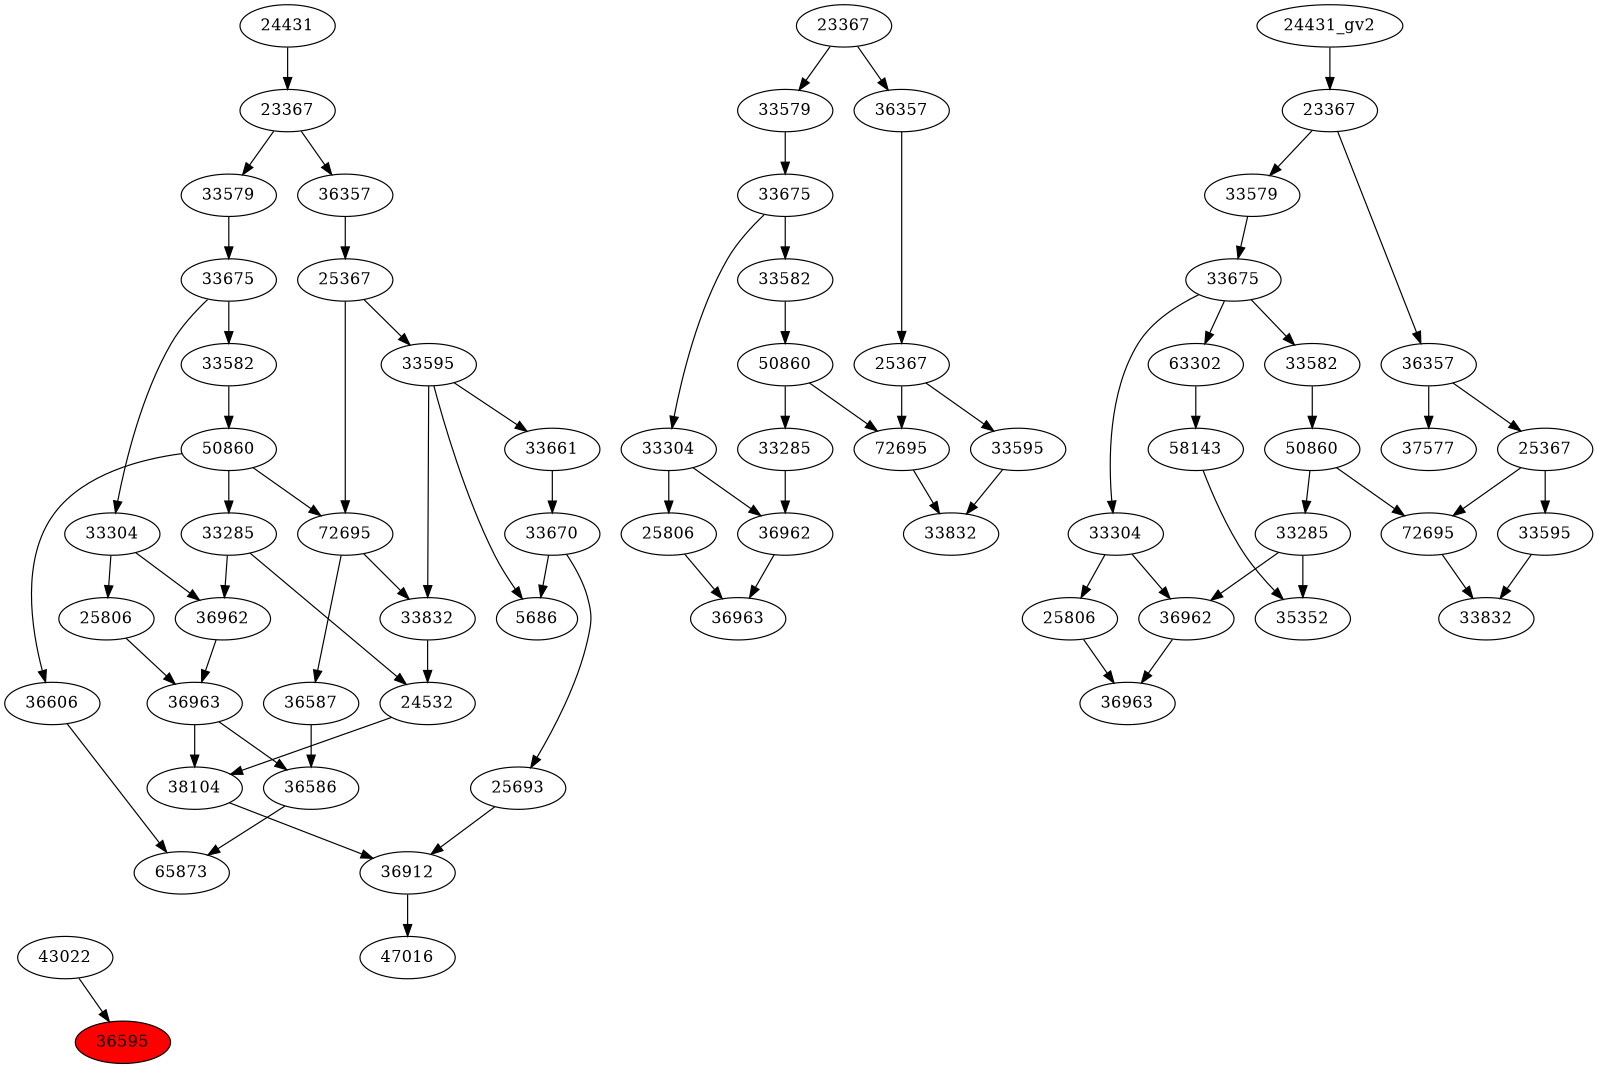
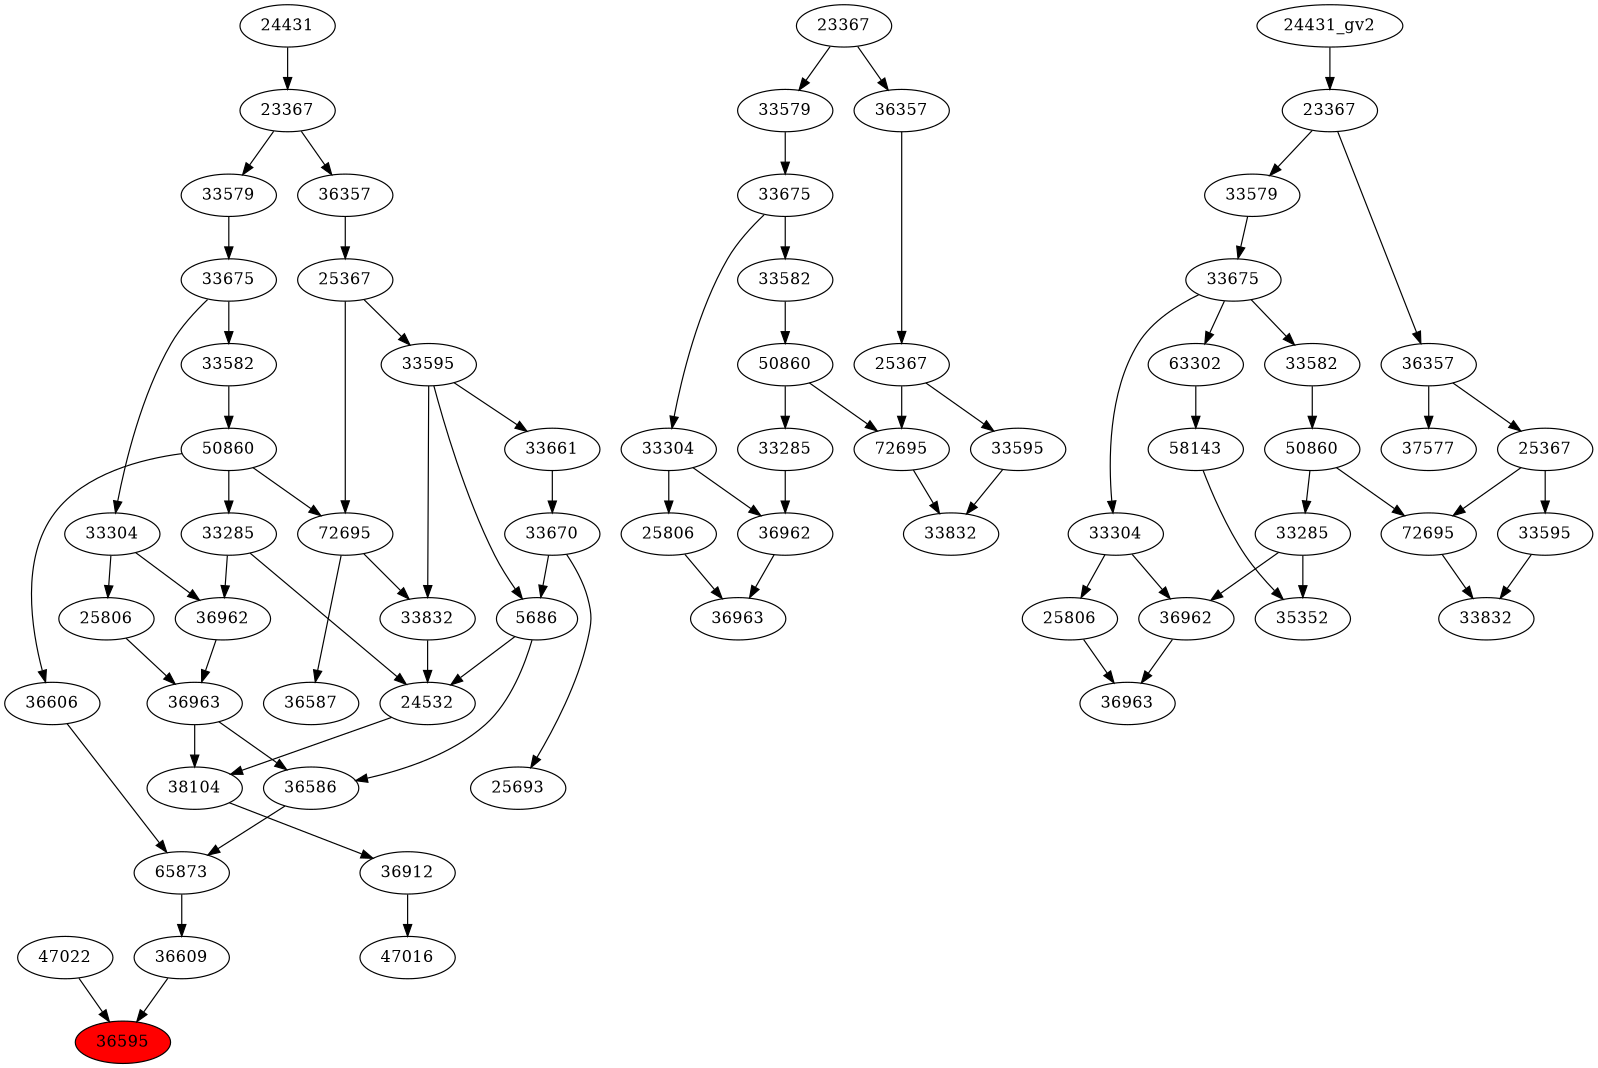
edge "5686" -> "24532": added
edge "36587" -> "36586": now "5686" -> "36586"
edge "25693" -> "36912": removed
node "43022": label "43022" -> "47022"
node "36609": added
